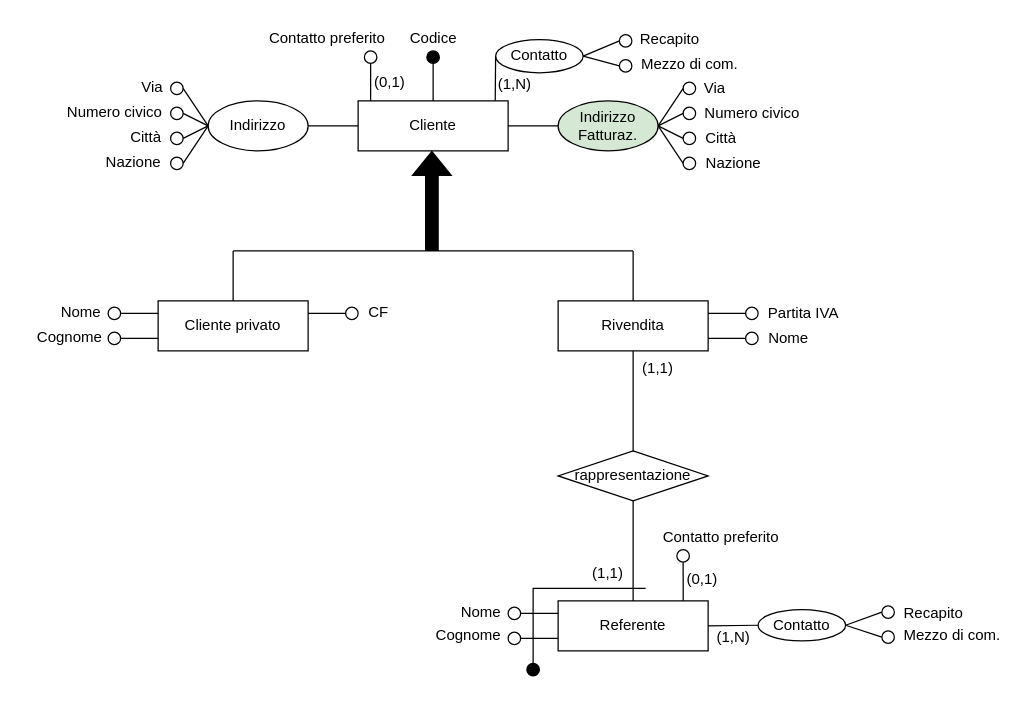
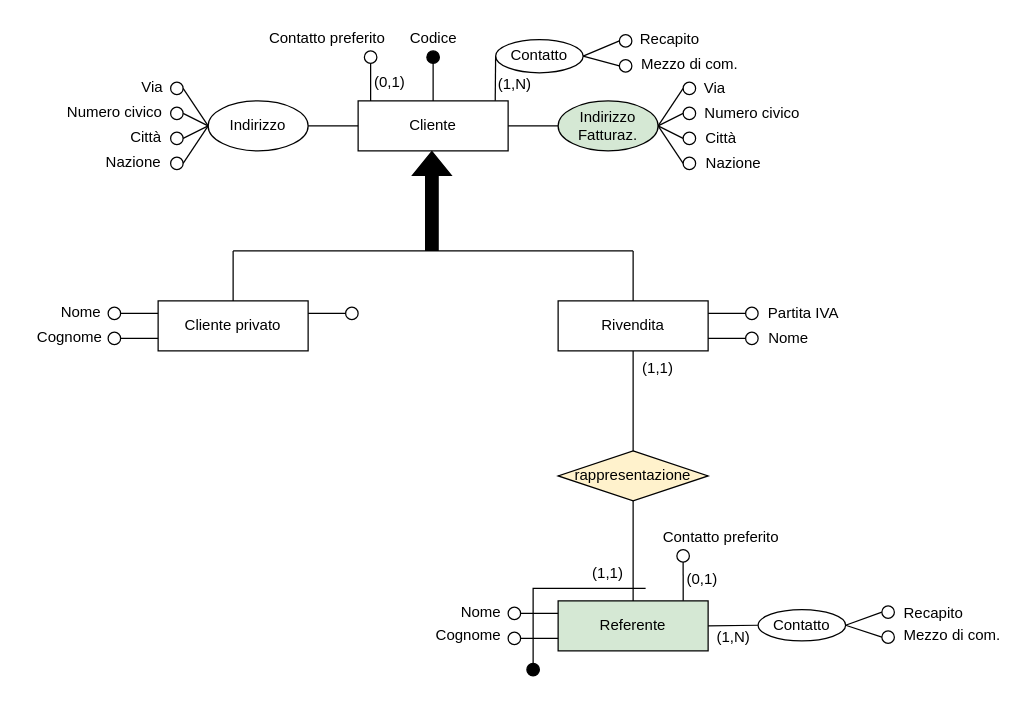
node "CF": removed
node "rappresentazione": fillcolor #ffffff -> #fff2cc
node "Referente": fillcolor #ffffff -> #d5e8d4
